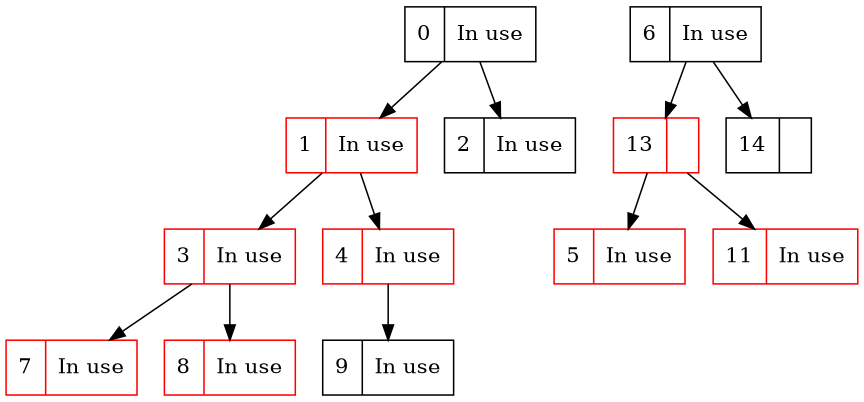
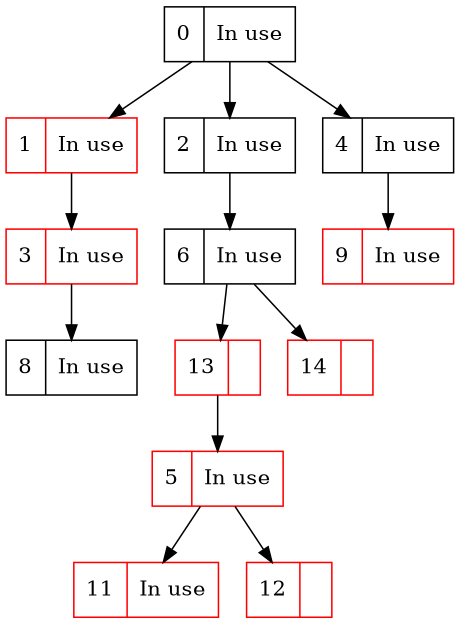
node "14": color black -> red
edge "2" -> "6": added
edge "1" -> "4": now "0" -> "4"
edge "13" -> "11": now "5" -> "11"
node "4": color red -> black
node "7": removed
node "8": color red -> black
node "9": color black -> red
node "12": added
